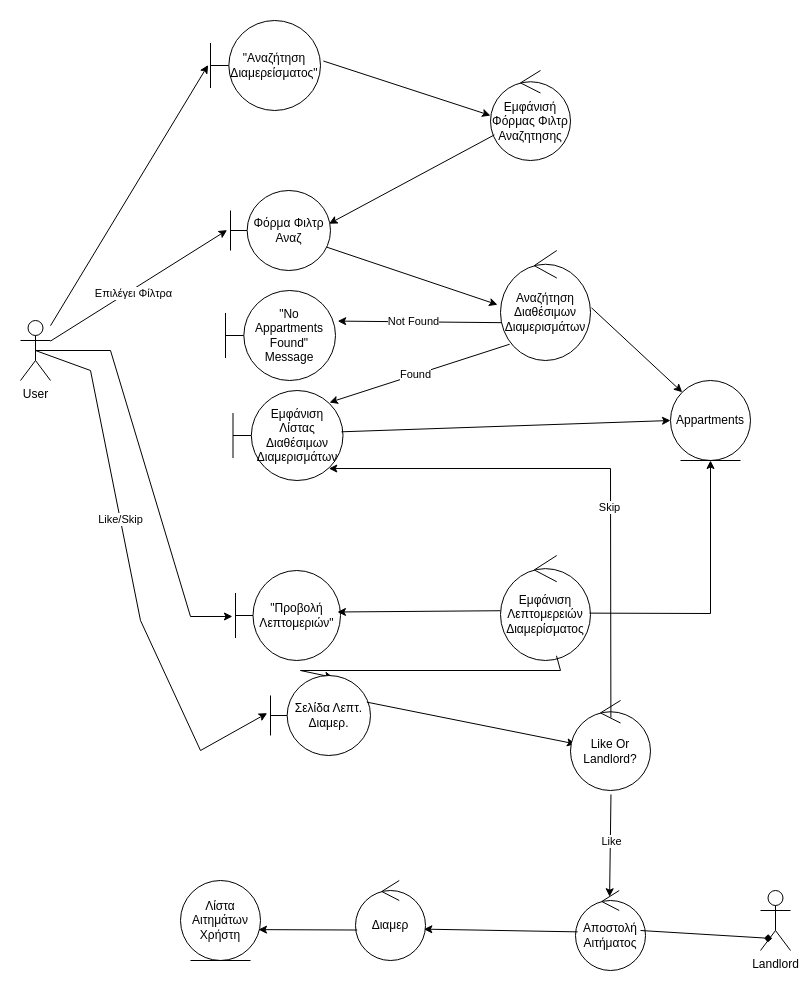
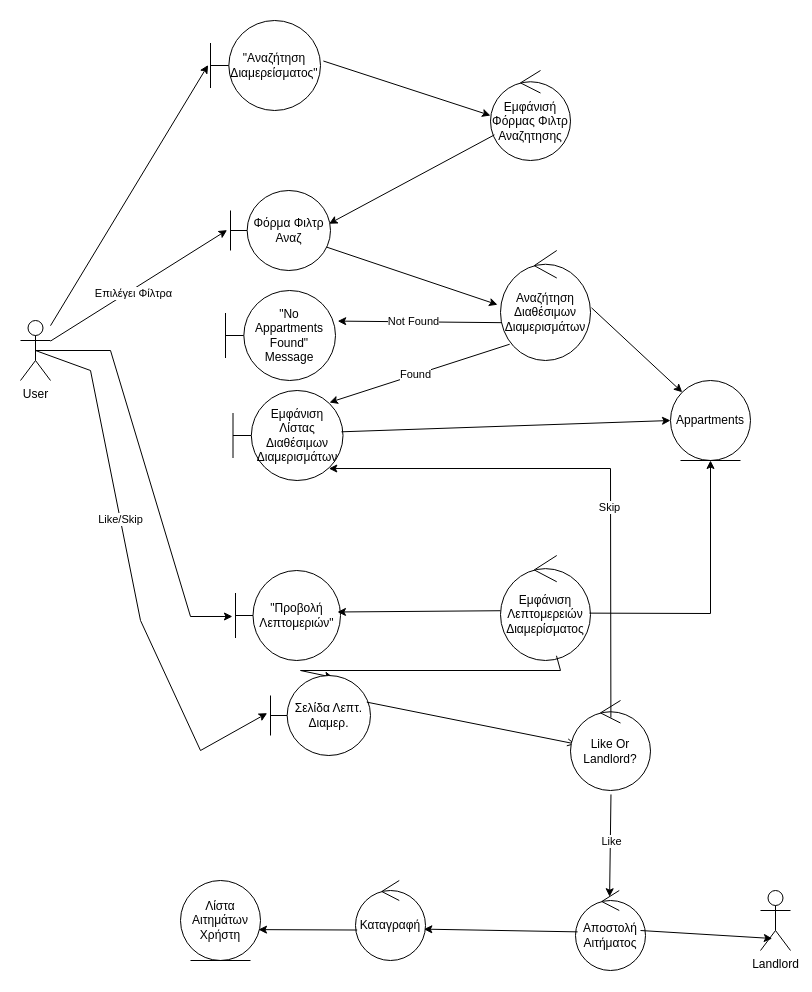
edge "Σελίδα Λεπτ. Διαμερ." -> "Like Or Landlord?": arrowhead classic -> open
node "Διαμερ": label "Διαμερ" -> "Καταγραφή"
edge "Αποστολή Αιτήματος" -> "Landlord": arrowhead diamond -> classic
